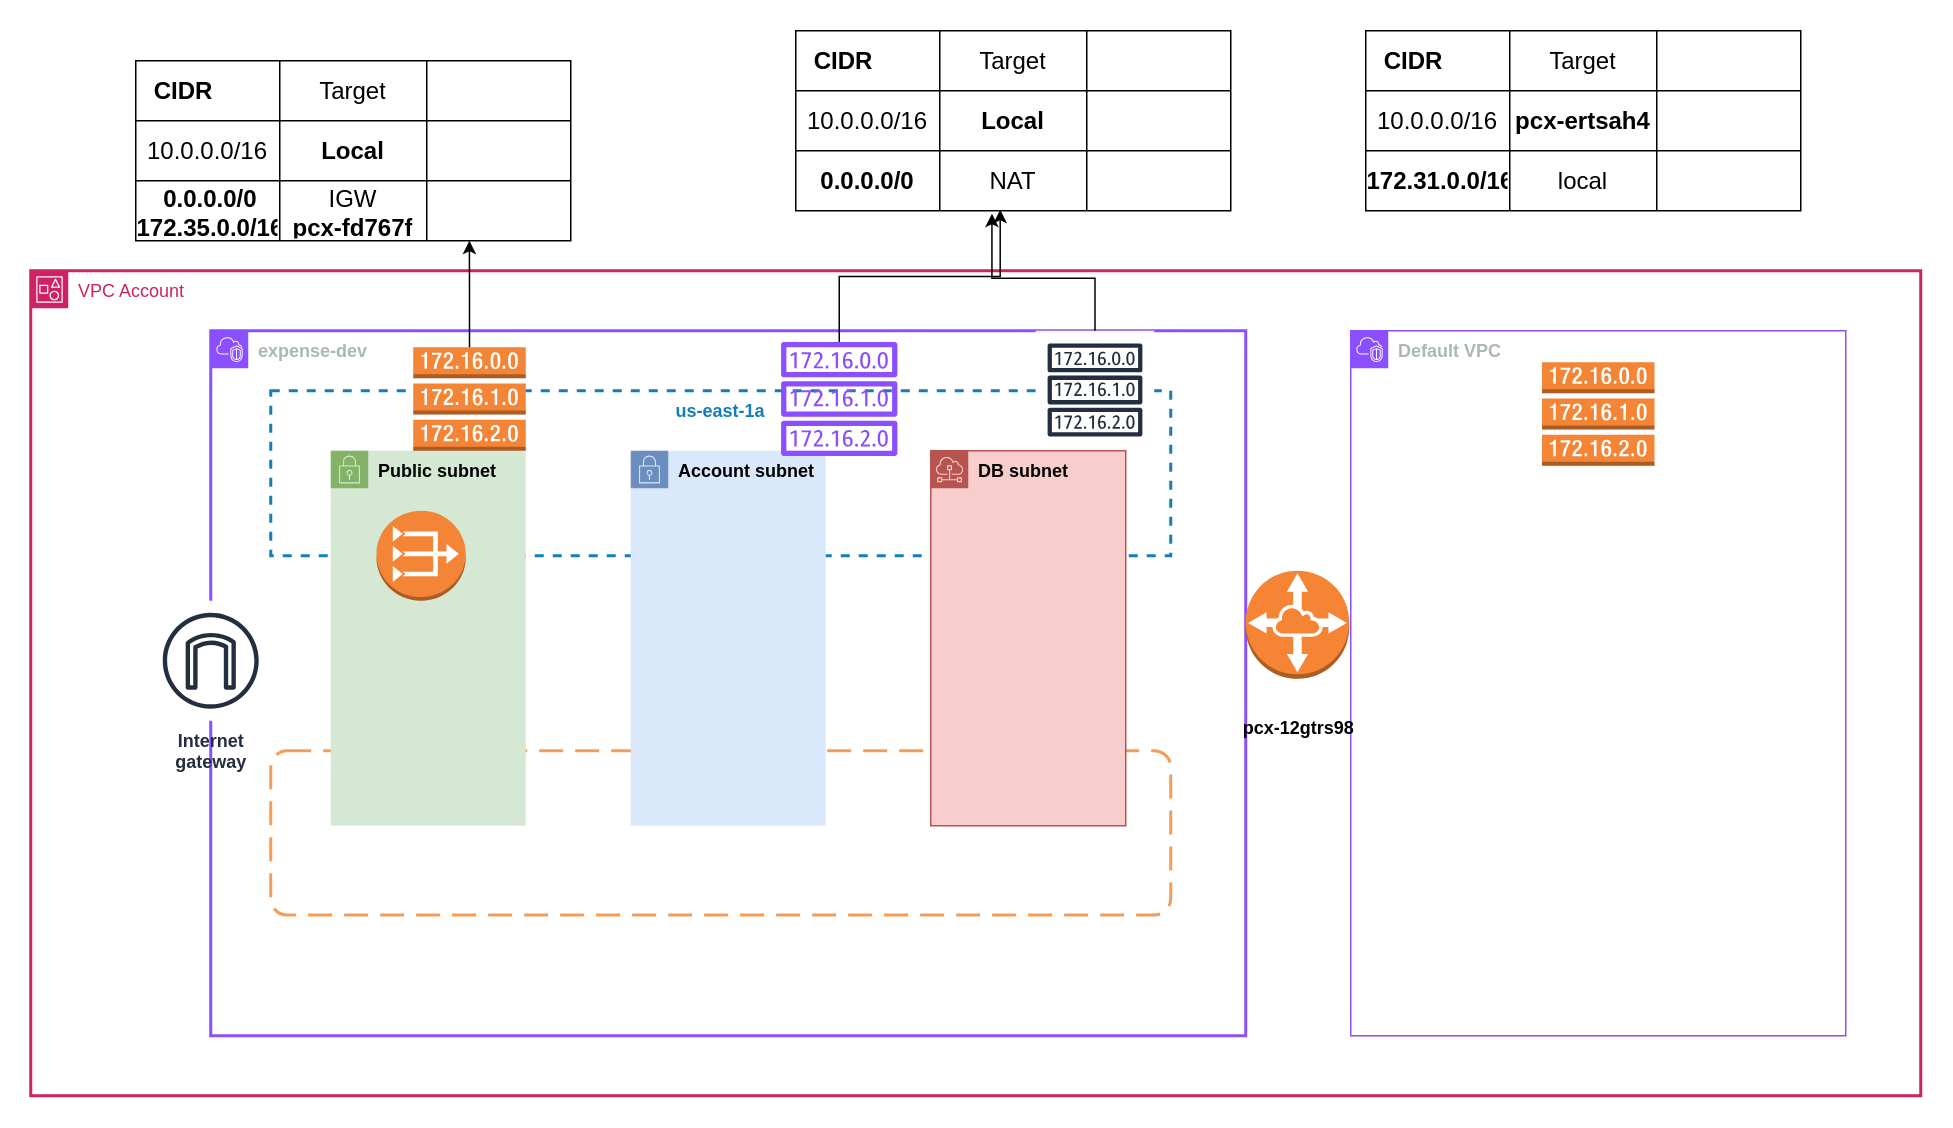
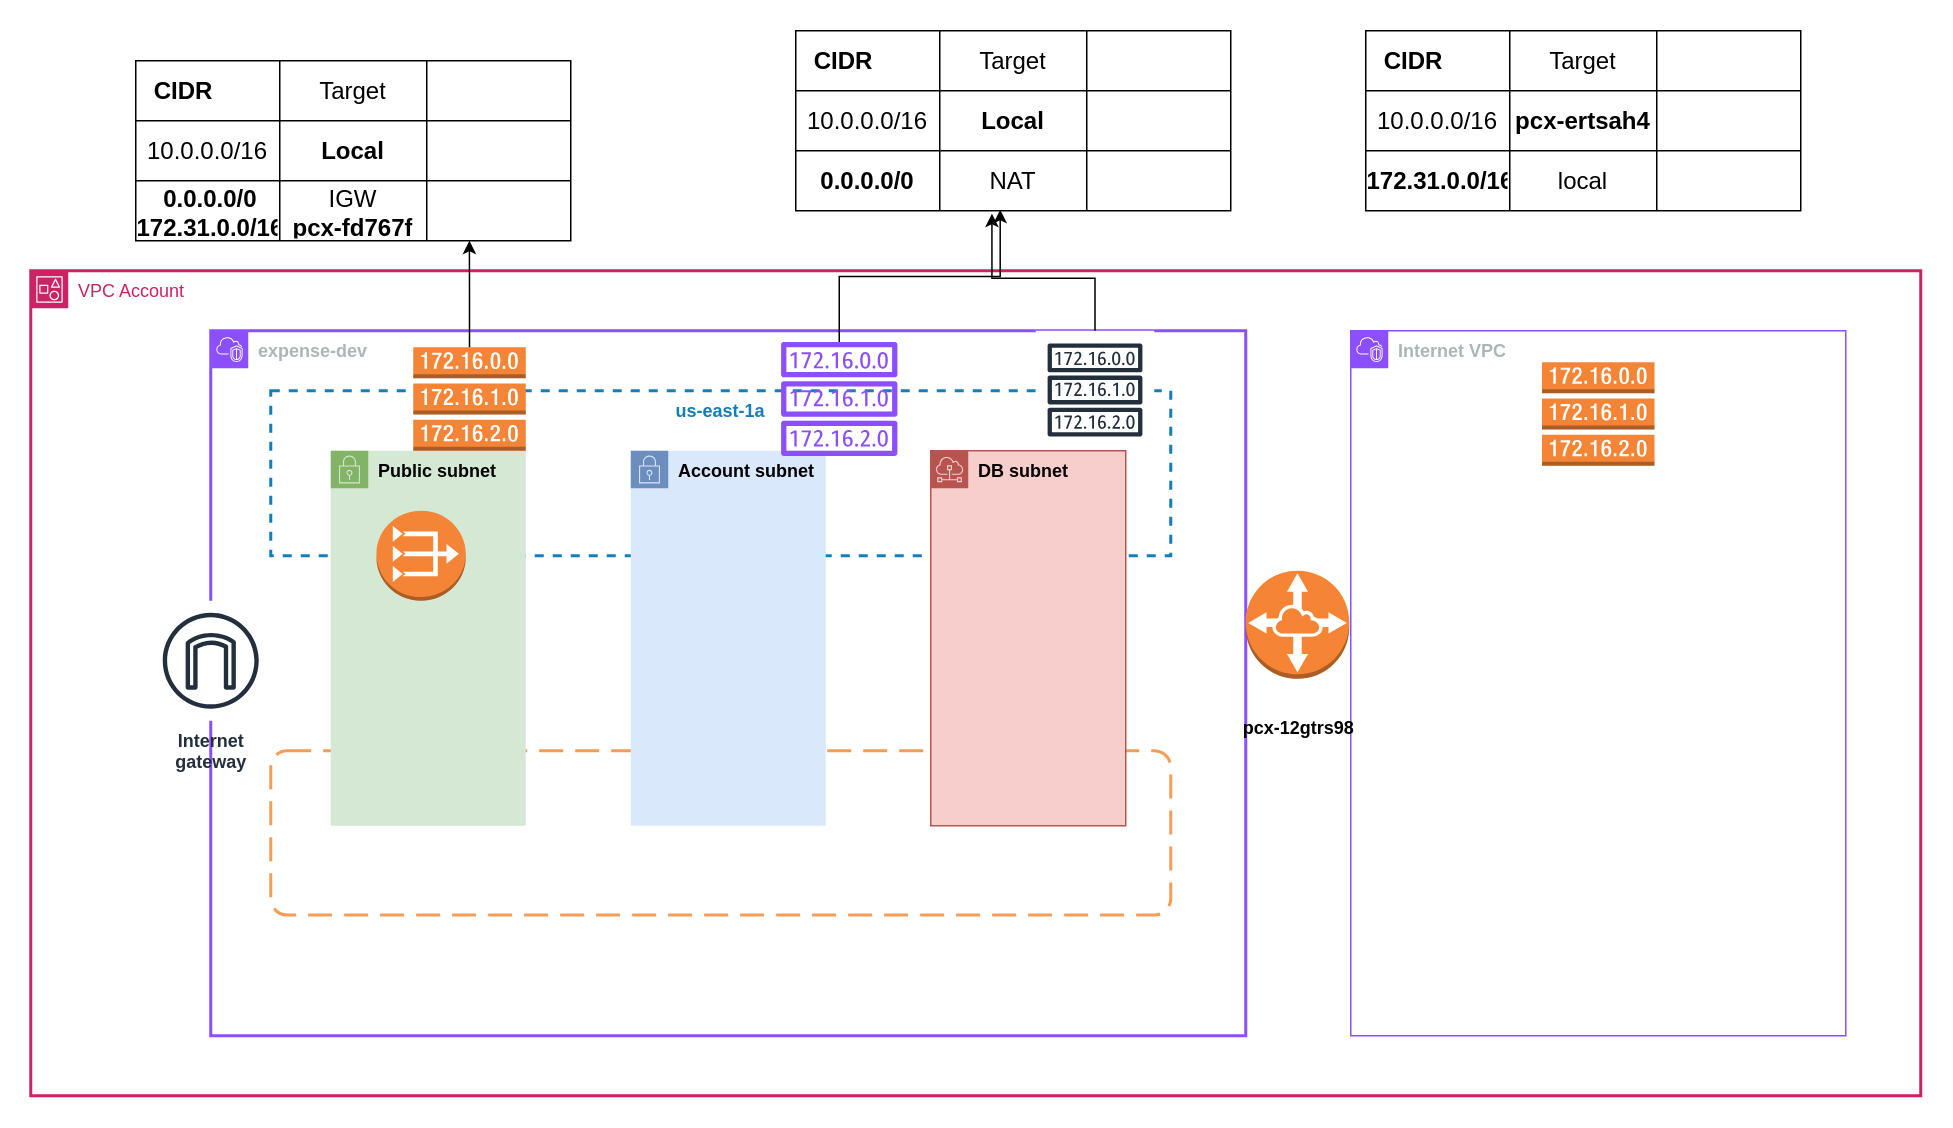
node "0.0.0.0/0 172.35.0.0/16": label "0.0.0.0/0 172.35.0.0/16" -> "0.0.0.0/0 172.31.0.0/16"
node "Default VPC": label "Default VPC" -> "Internet VPC"
